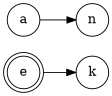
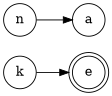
edge "a" -> "n": reversed
edge "e" -> "k": reversed
